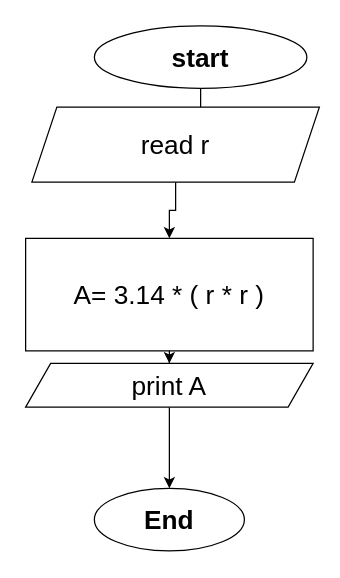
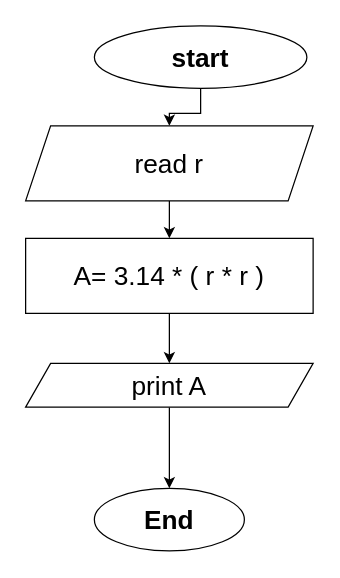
node "read r": moved (176, 144) -> (169, 163)
node "A= 3.14 * ( r * r )": size 288x113 -> 288x75
